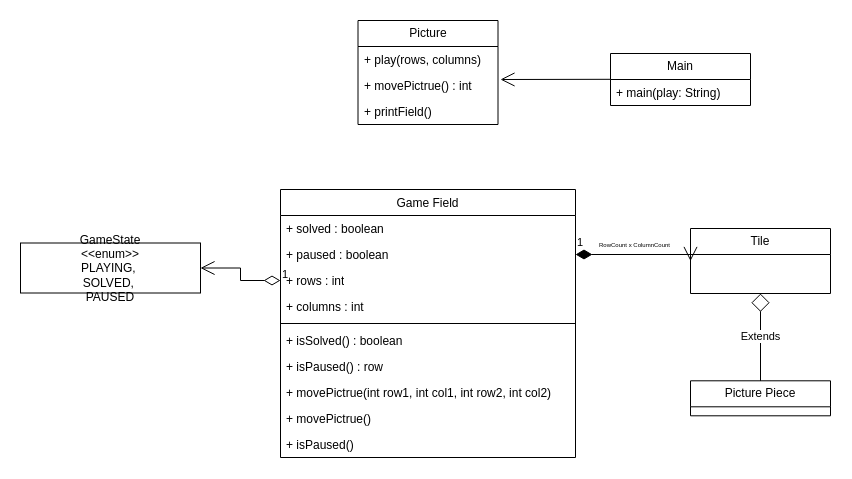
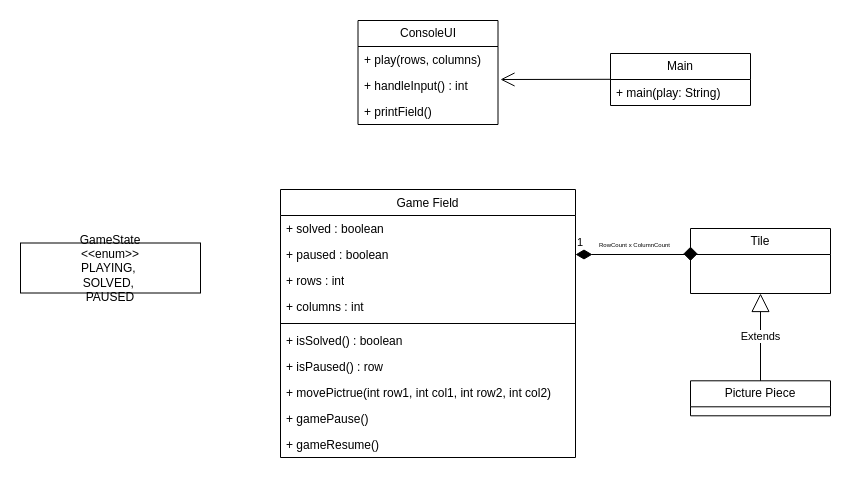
node "Picture": label "Picture" -> "ConsoleUI"
node "+ movePictrue() : int": label "+ movePictrue() : int" -> "+ handleInput() : int"
edge "+ paused : boolean" -- "Tile": arrowhead open -> diamond
edge "GameState <<enum>> PLAYING, SOLVED, PAUSED" -- "+ rows : int": removed, label "1"
edge "Picture Piece" -> "Tile": arrowhead diamond -> block
node "+ movePictrue()": label "+ movePictrue()" -> "+ gamePause()"
node "+ isPaused()": label "+ isPaused()" -> "+ gameResume()"
